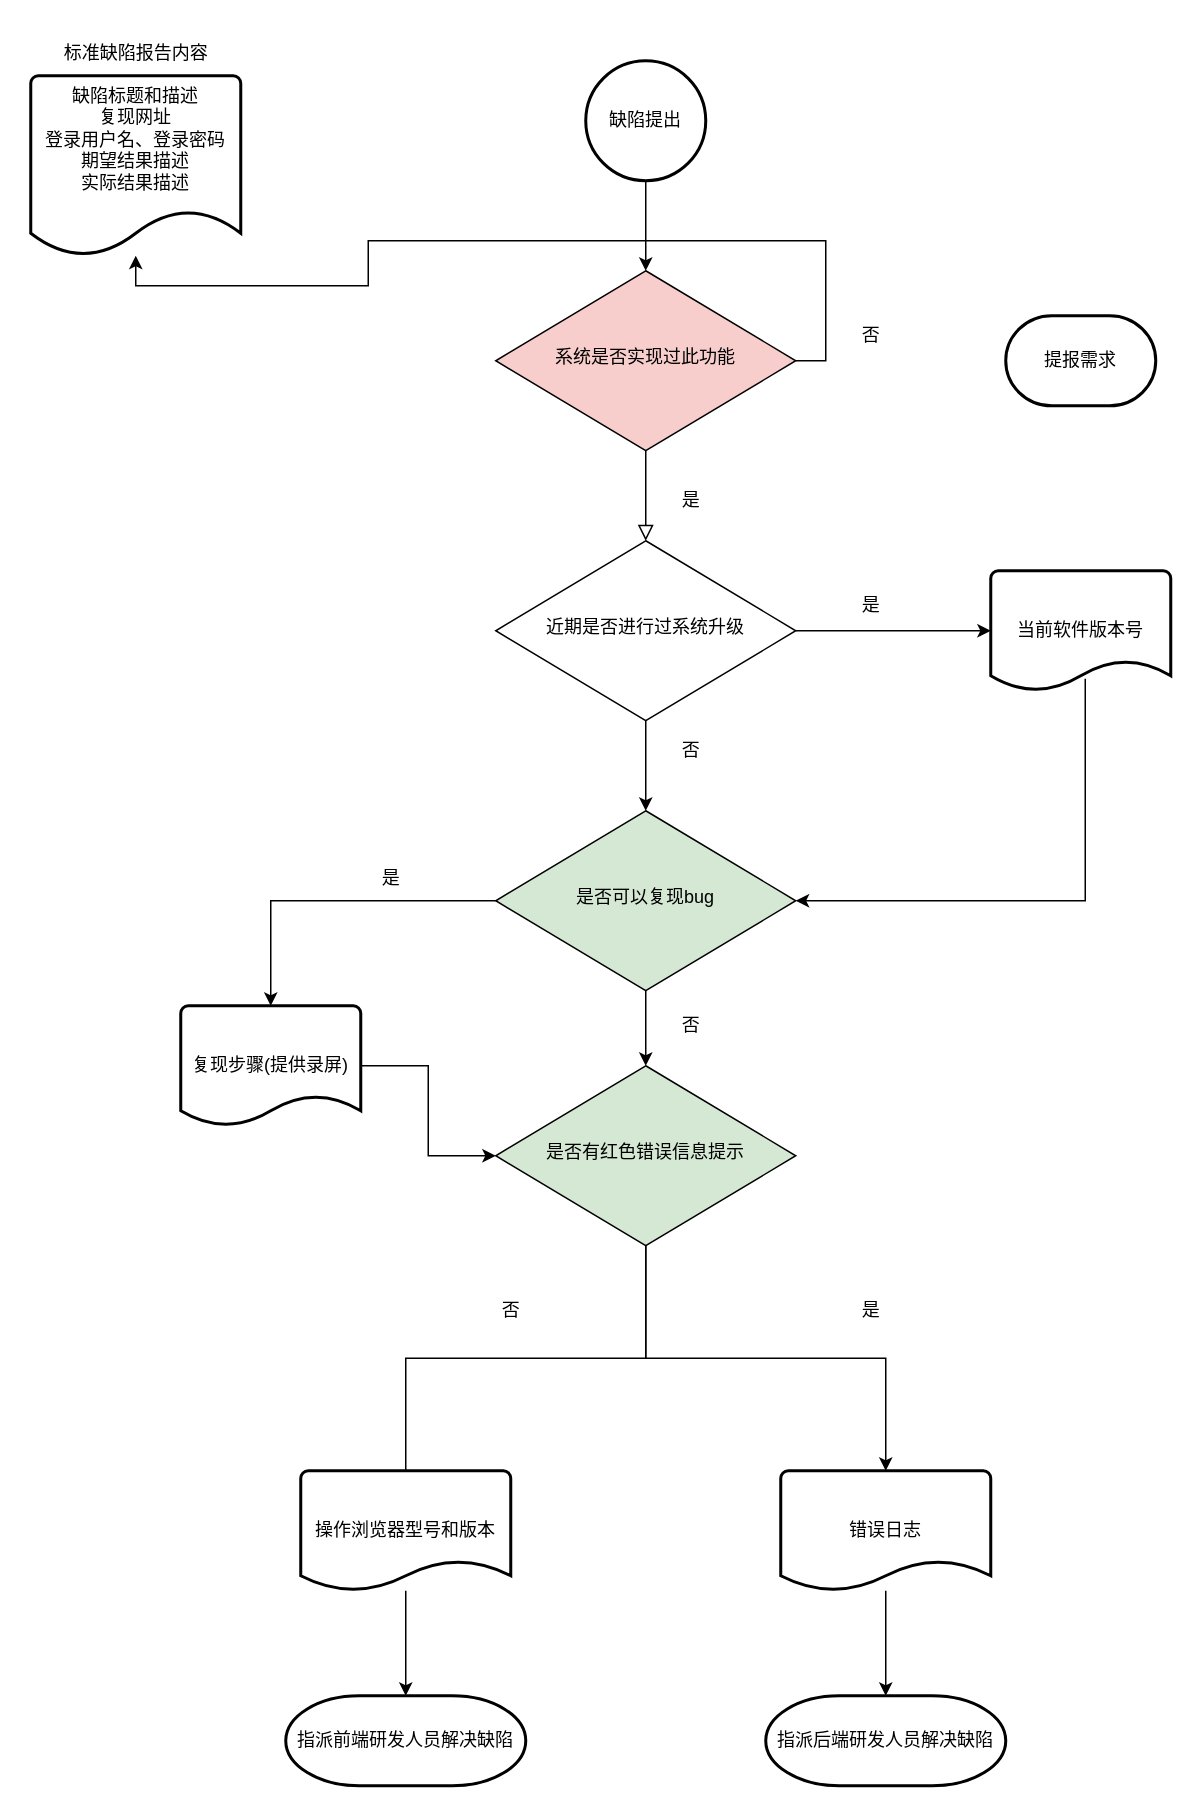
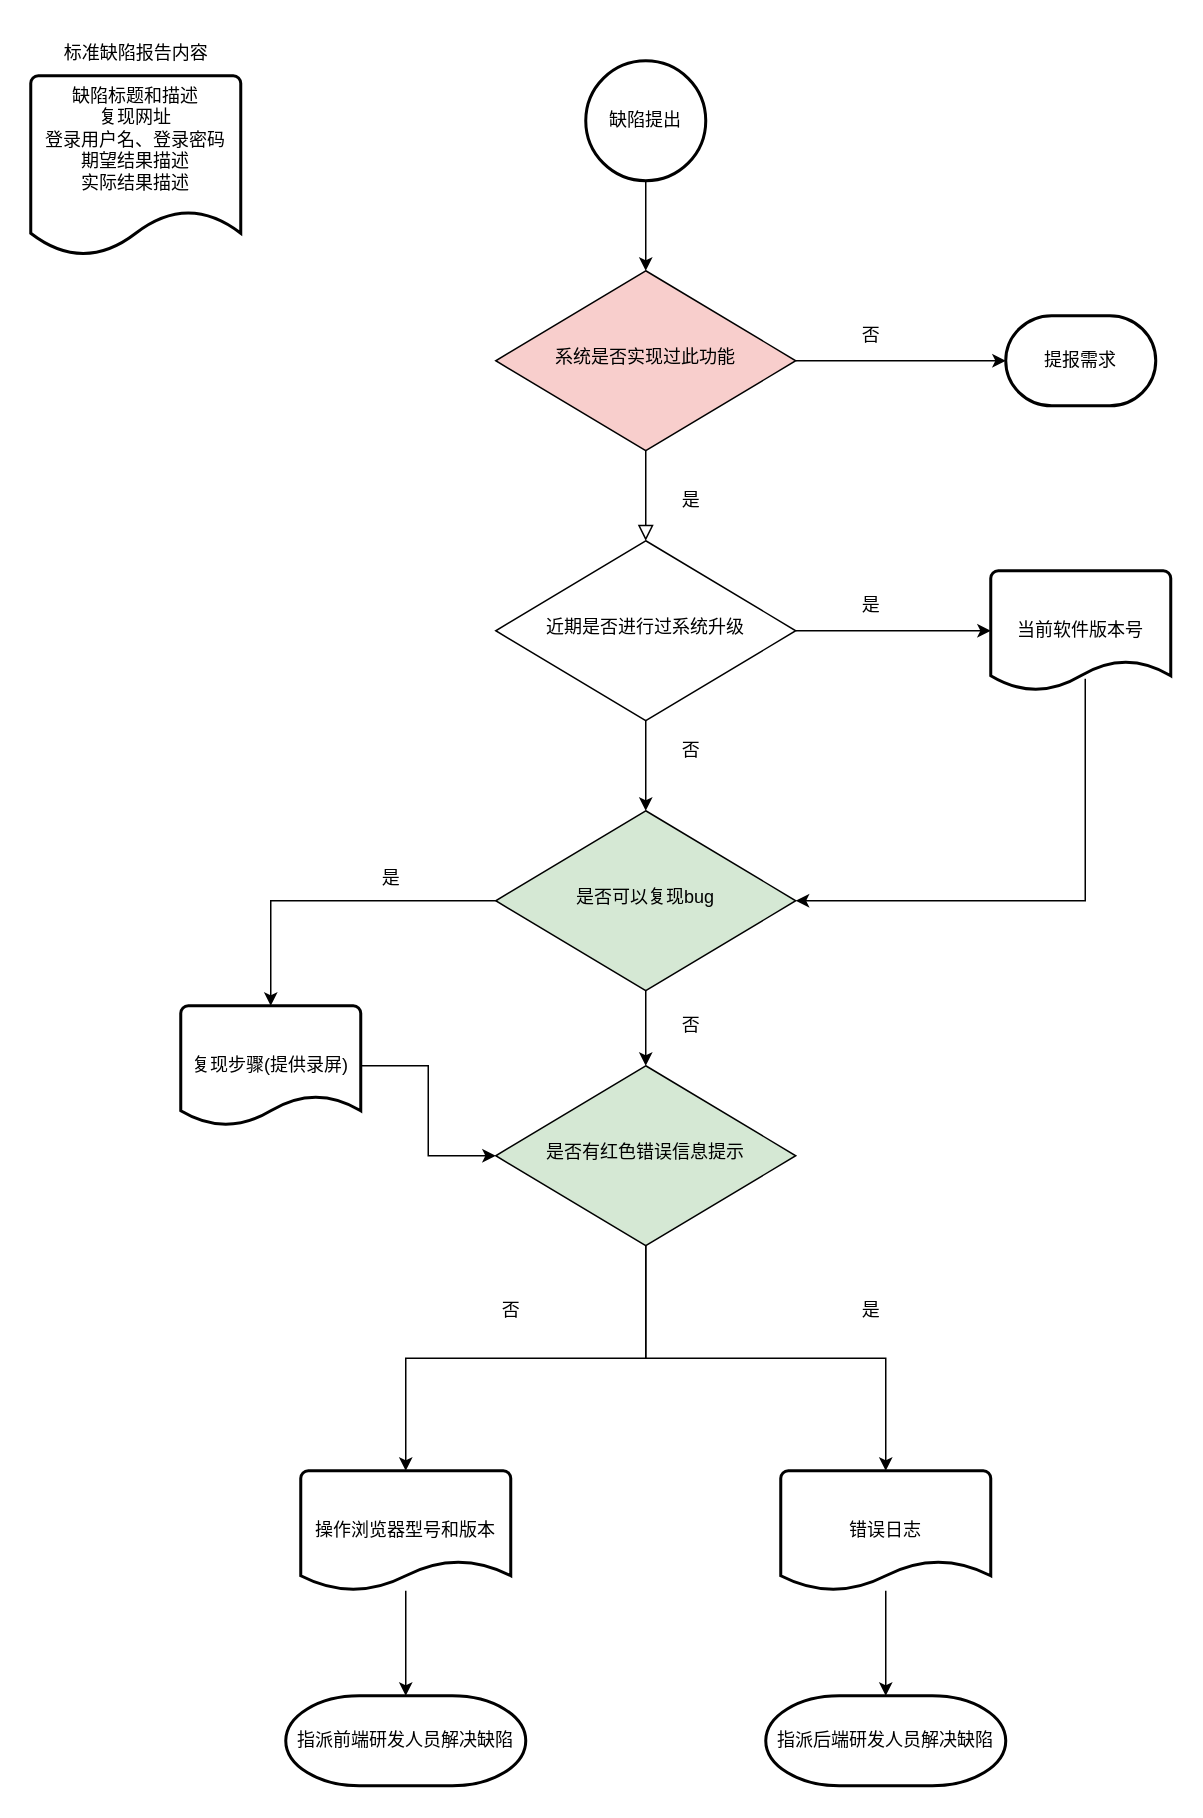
edge "系统是否实现过此功能" -> "缺陷标题和描述 复现网址 登录用户名、登录密码 期望结果描述 实际结果描述": now "系统是否实现过此功能" -> "提报需求"
edge "是否有红色错误信息提示" -- "操作浏览器型号和版本": arrowhead none -> classic
